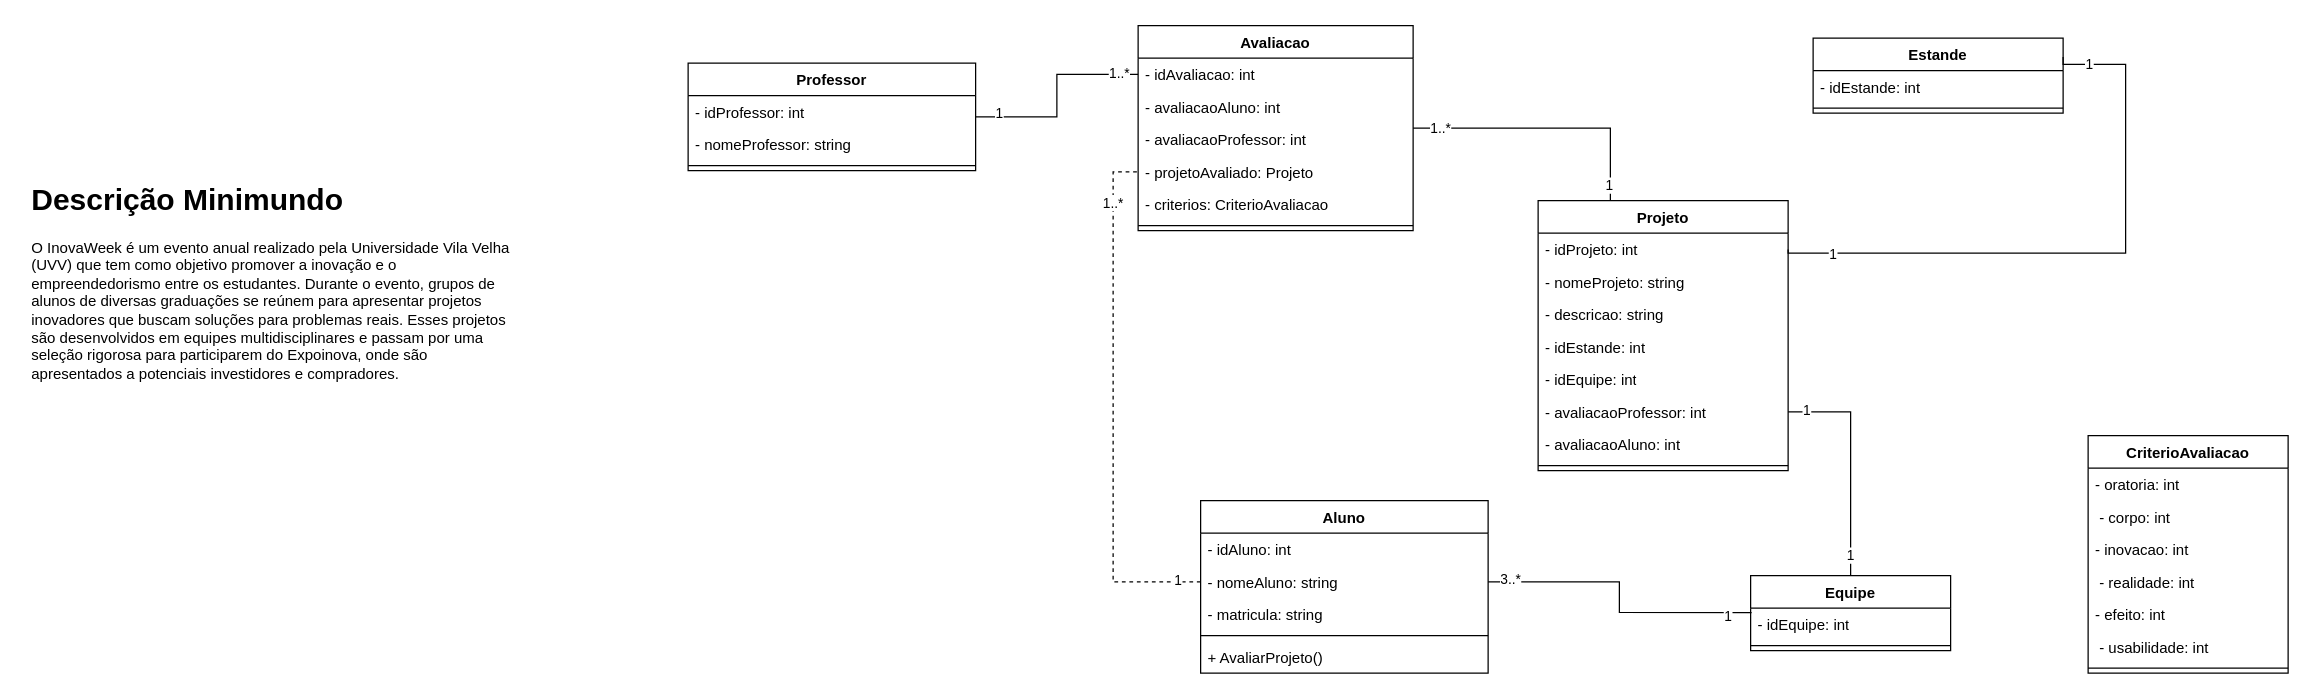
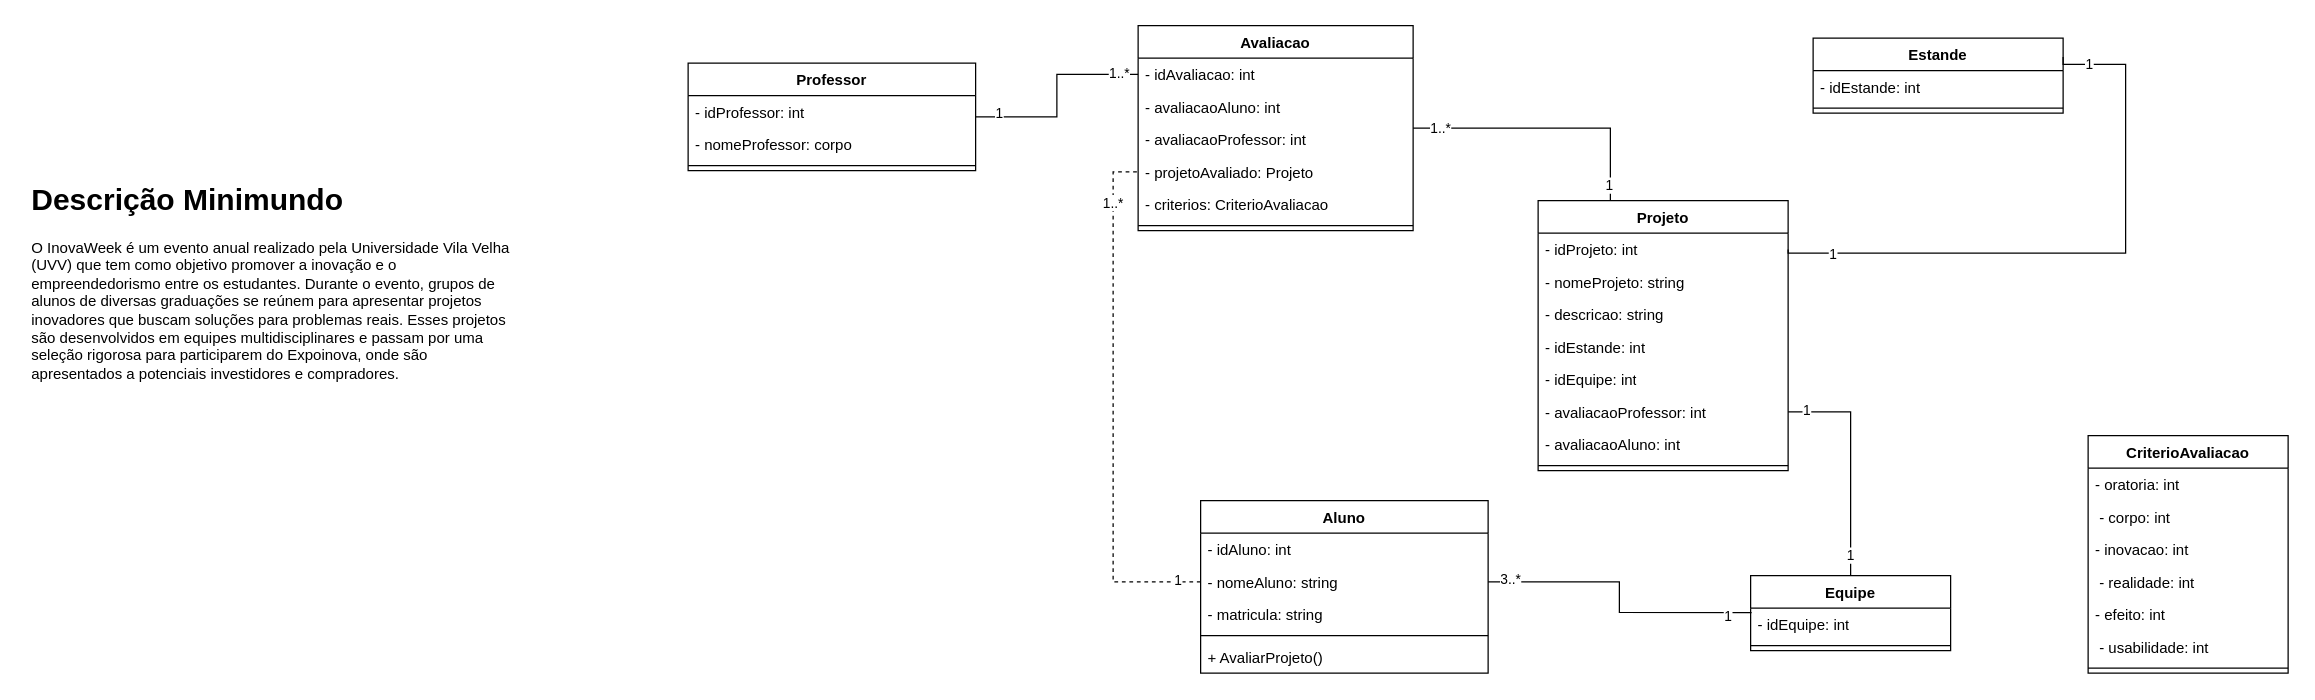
node "- nomeProfessor: string": label "- nomeProfessor: string" -> "- nomeProfessor: corpo"
